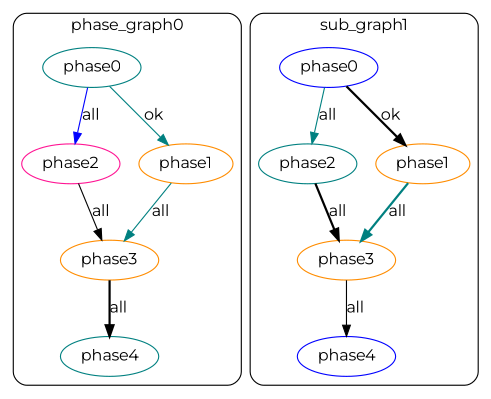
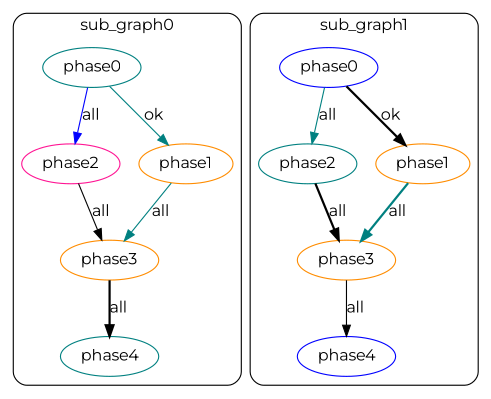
cluster "phase_graph0": label "phase_graph0" -> "sub_graph0"
